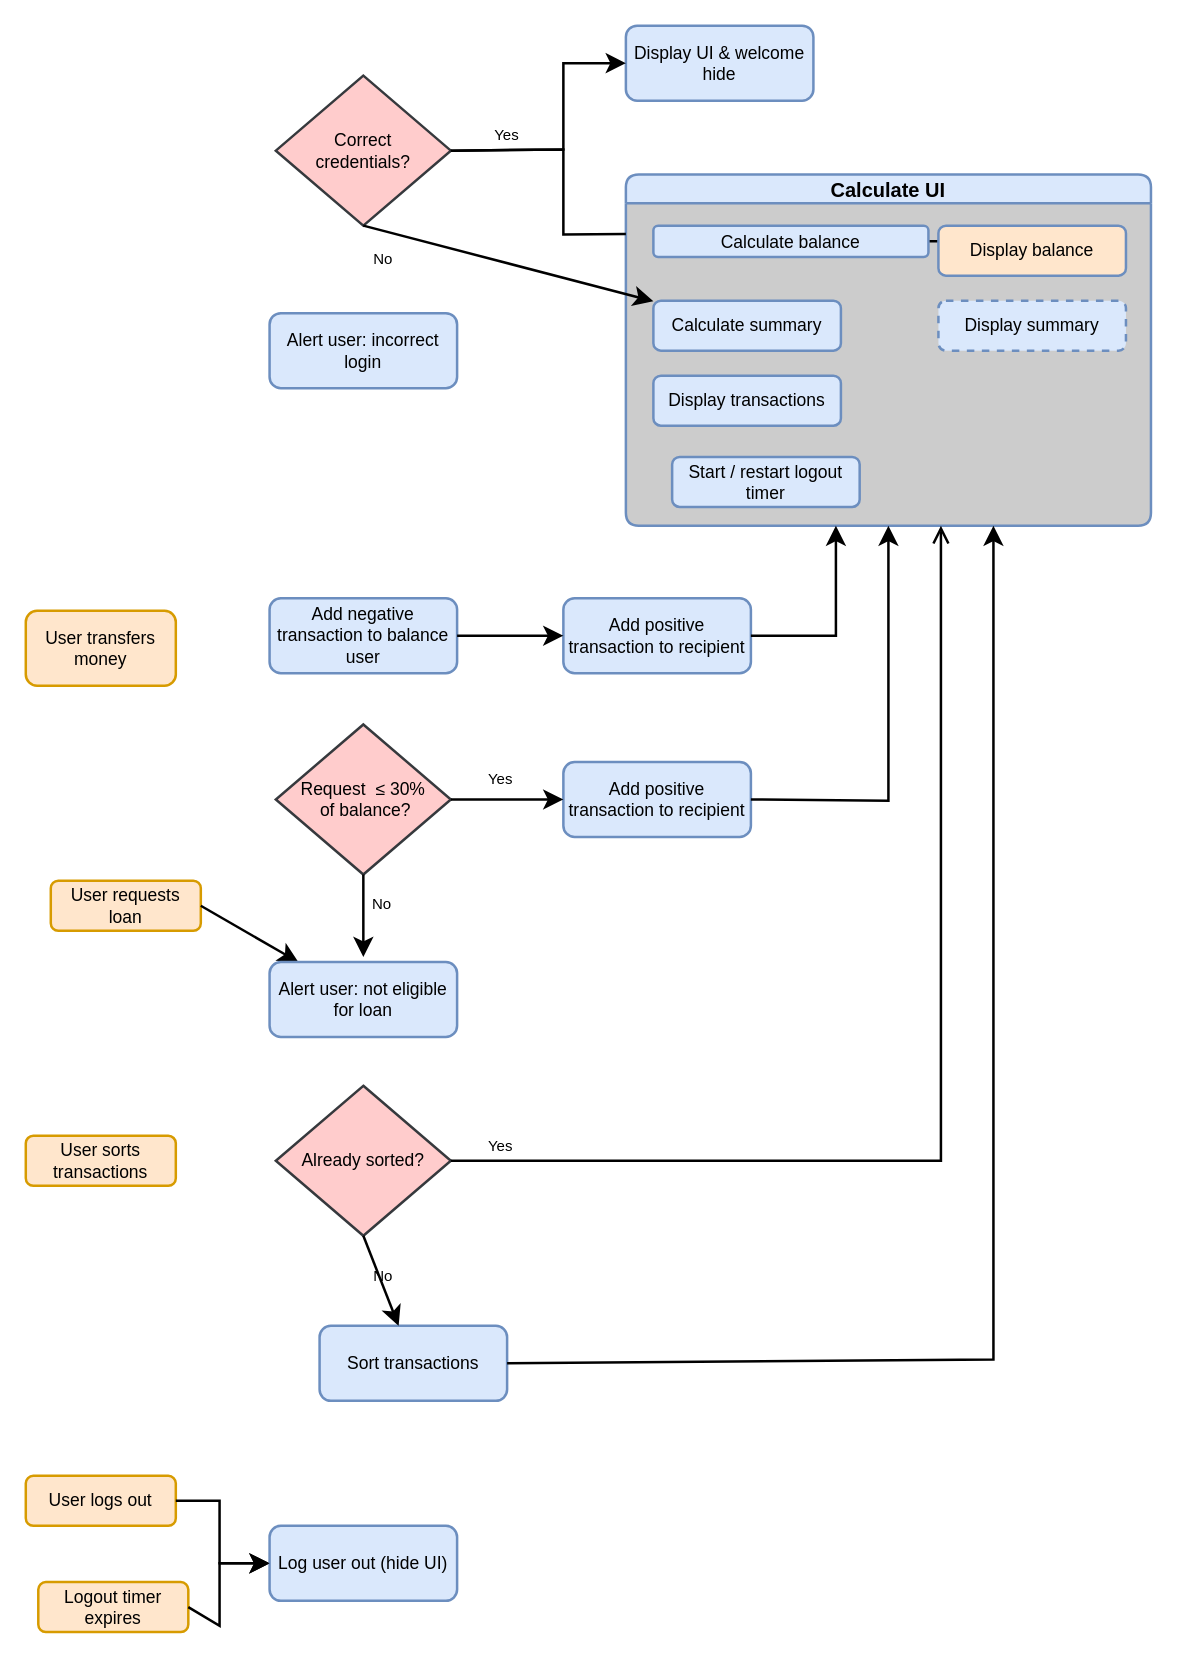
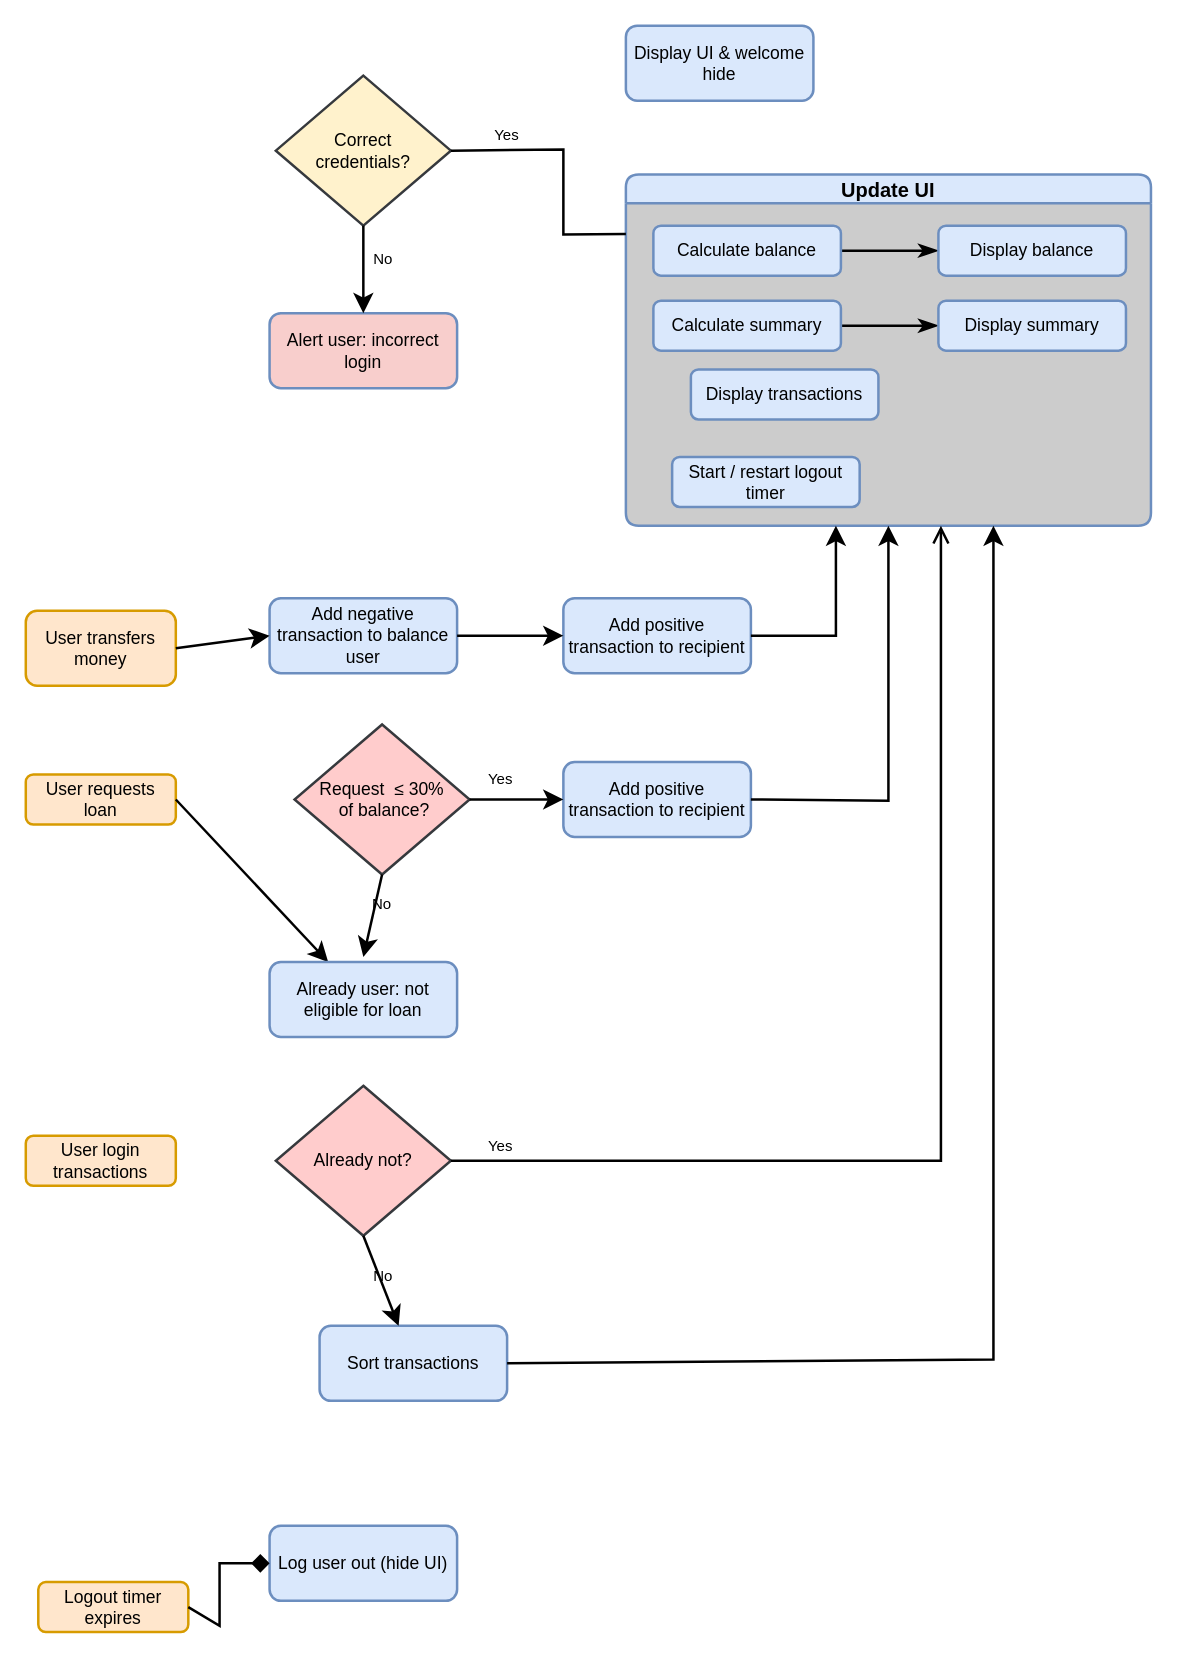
edge "Correctcredentials?" -> "Display UI & welcome hide": removed
node "Correctcredentials?": fillcolor #ffcccc -> #fff2cc
node "Calculate UI": label "Calculate UI" -> "Update UI"
node "Calculate balance": size 275x31 -> 188x50
node "Display balance": fillcolor #ffe6cc -> #dae8fc
edge "Correctcredentials?" -> "Calculate summary": now "Correctcredentials?" -> "Alert user: incorrect login"
edge "Calculate summary" -> "Display summary": added
node "Display summary": style dashed -> solid
node "Alert user: incorrect login": fillcolor #dae8fc -> #f8cecc
node "Display transactions": moved (747, 401) -> (784, 394)
edge "User transfers money" -> "Add negative transaction to balance user": added
node "Request ≤ 30% of balance?": moved (363, 799) -> (382, 799)
node "User requests loan": moved (126, 906) -> (101, 799)
node "Alert user: not eligible for loan": label "Alert user: not eligible for loan" -> "Already user: not eligible for loan"
node "User sorts transactions": label "User sorts transactions" -> "User login transactions"
node "Already sorted?": label "Already sorted?" -> "Already not?"
node "User logs out": removed
edge "User logs out" -> "Log user out (hide UI)": removed
edge "Logout timer expires" -> "Log user out (hide UI)": arrowhead classic -> diamond
